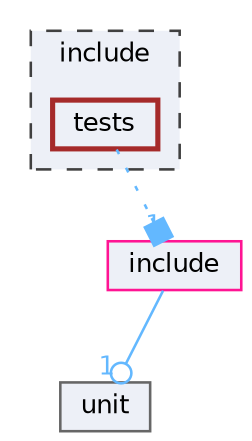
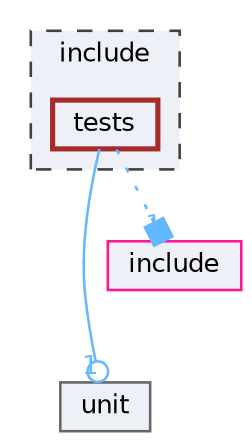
edge "include" -> "unit": now "tests" -> "unit"
